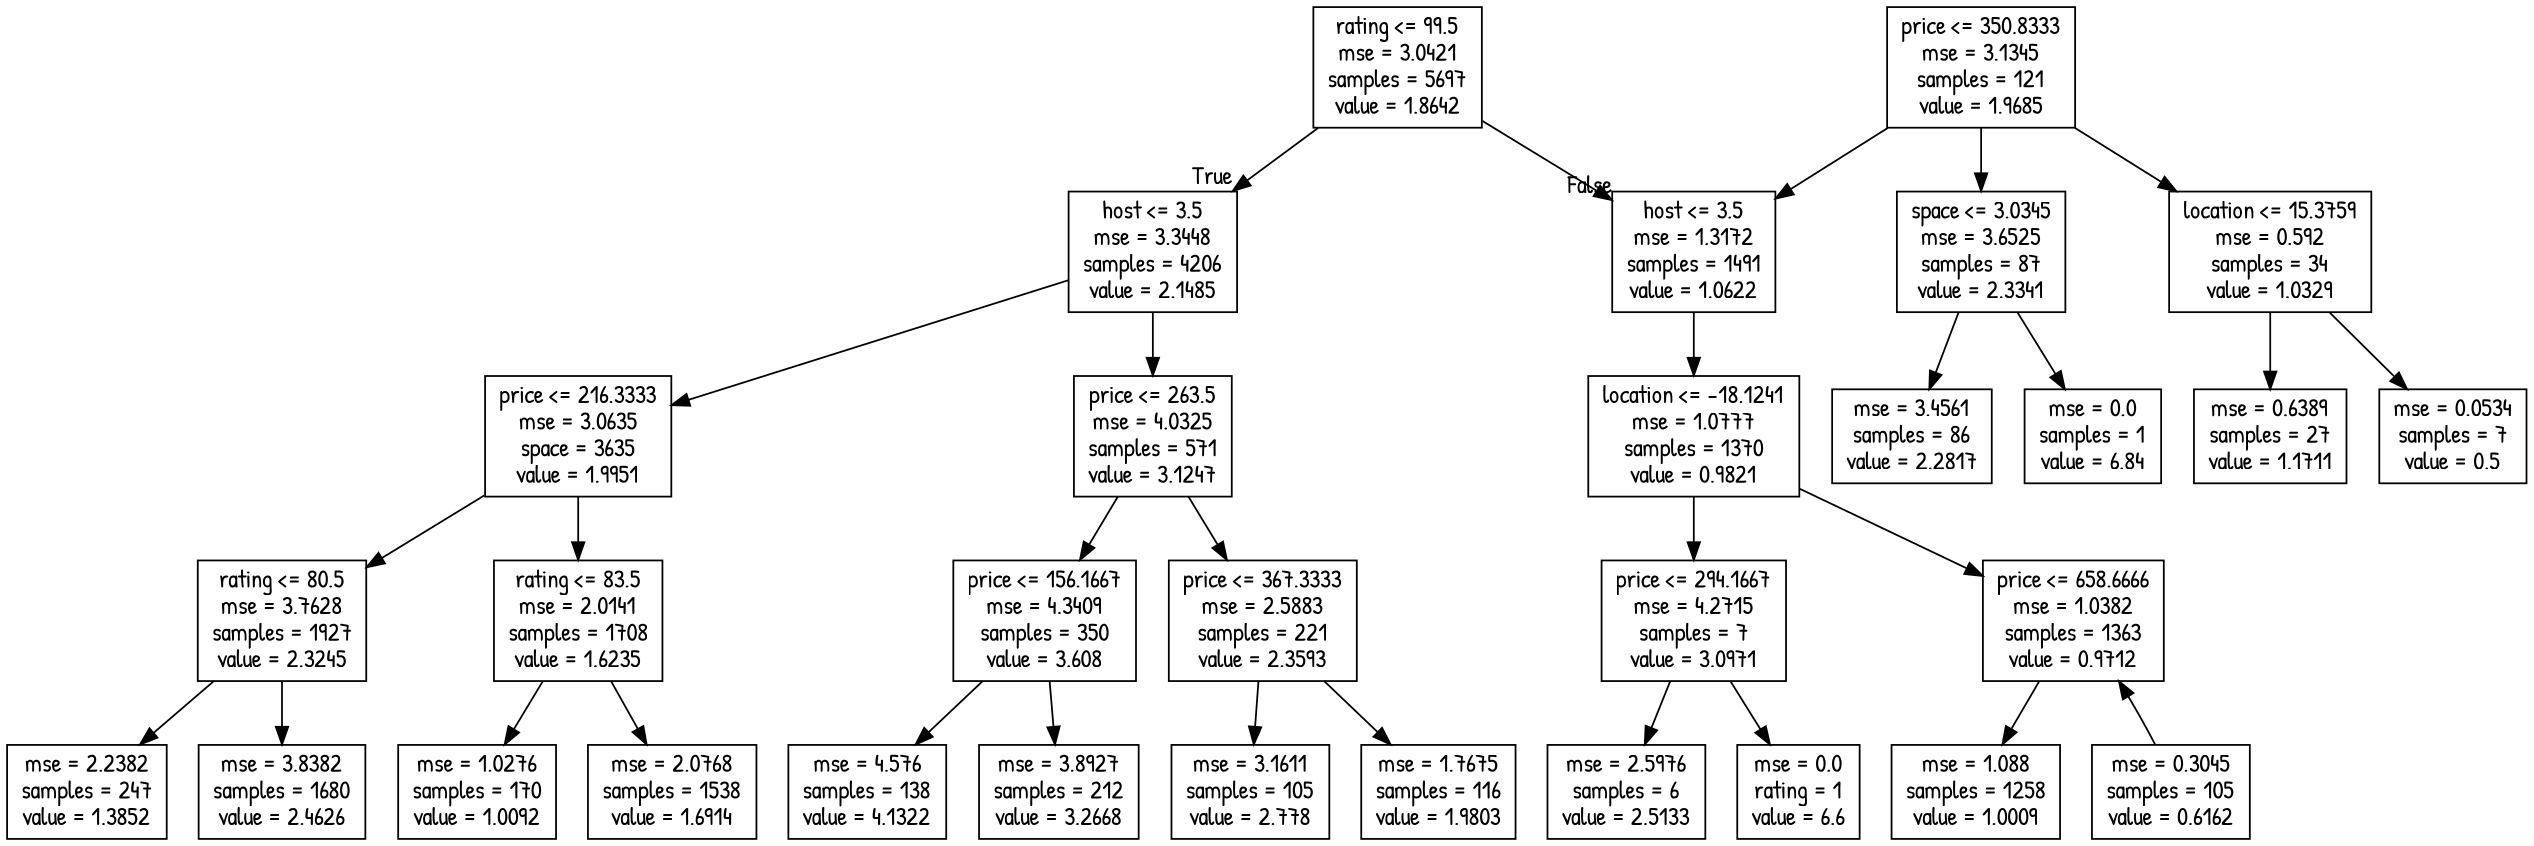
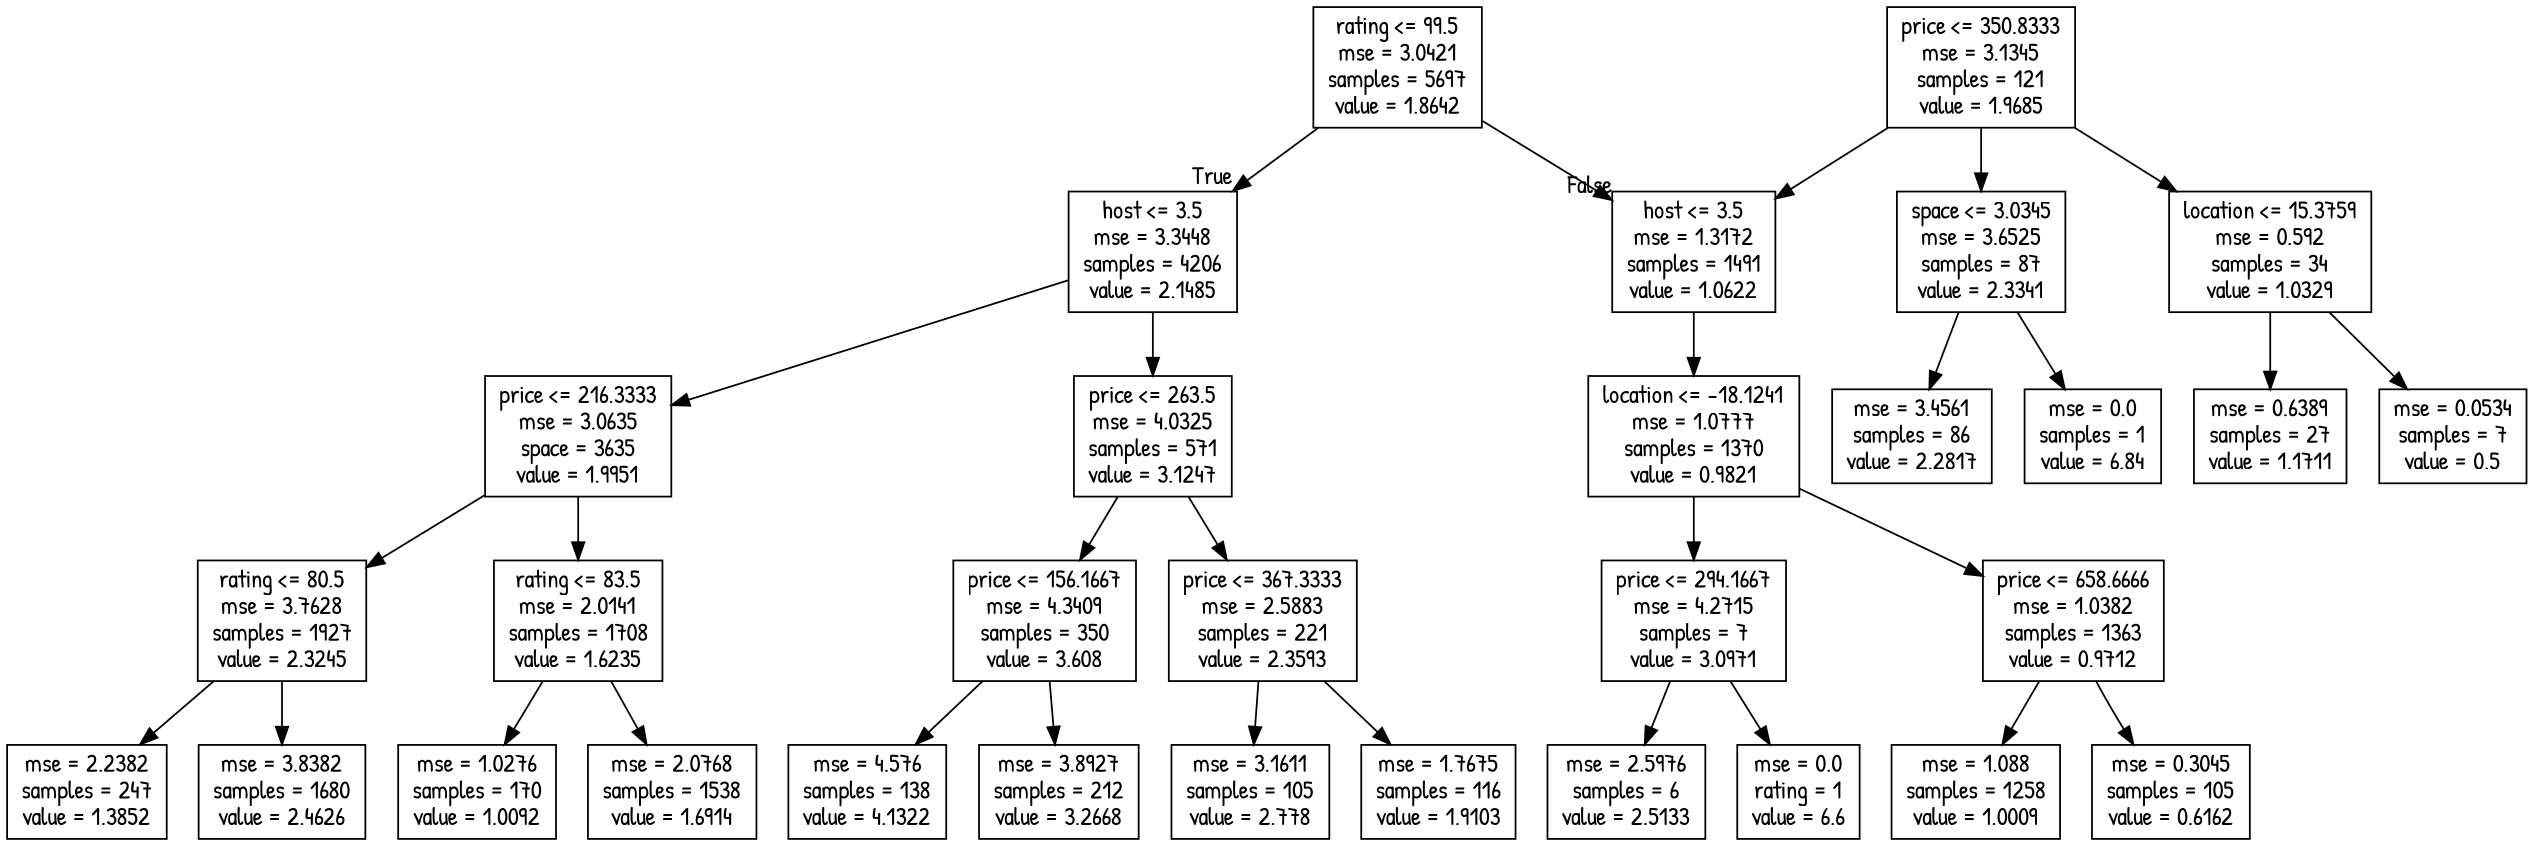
edge "mse = 0.3045 samples = 105 value = 0.6162" -> "price <= 658.6666 mse = 1.0382 samples = 1363 value = 0.9712": reversed
node "mse = 1.7675 samples = 116 value = 1.9803": label "mse = 1.7675 samples = 116 value = 1.9803" -> "mse = 1.7675 samples = 116 value = 1.9103"
